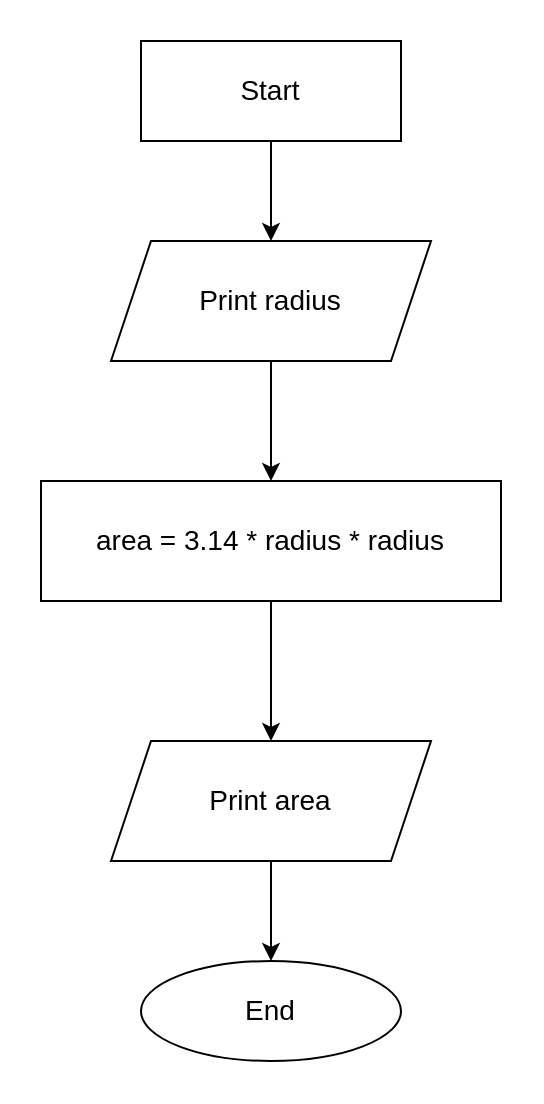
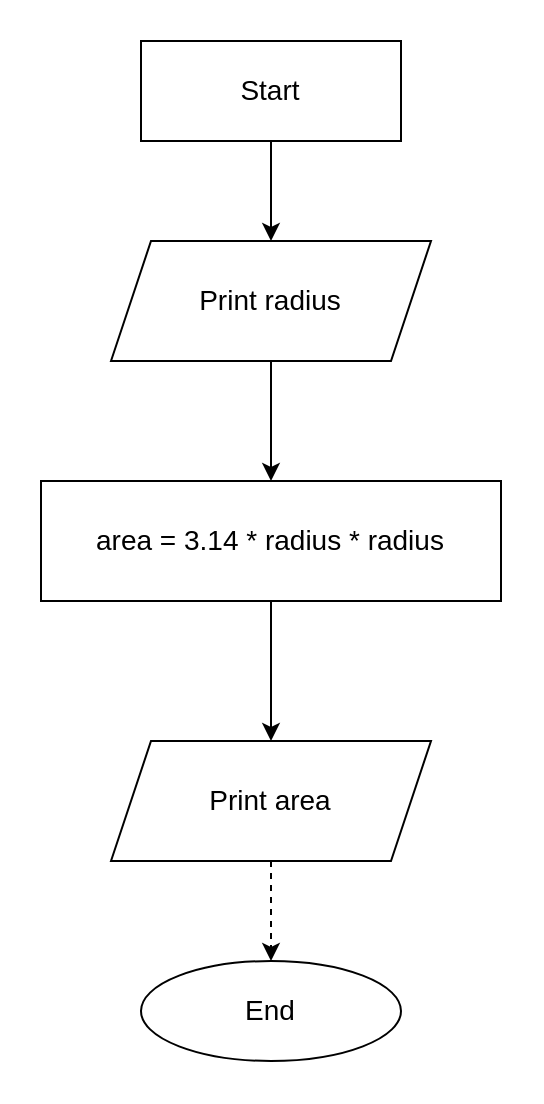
edge "Print area" -> "End": style solid -> dashed
